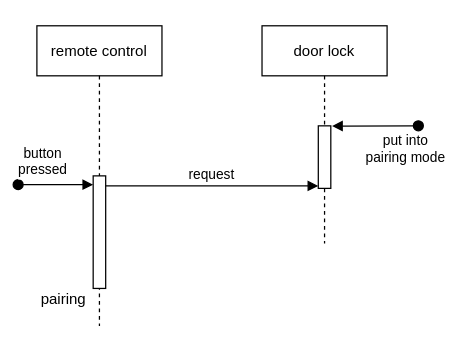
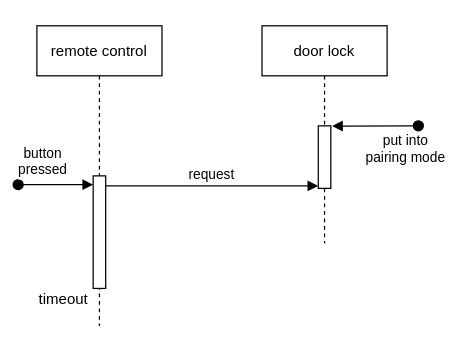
node "pairing": label "pairing" -> "timeout"
